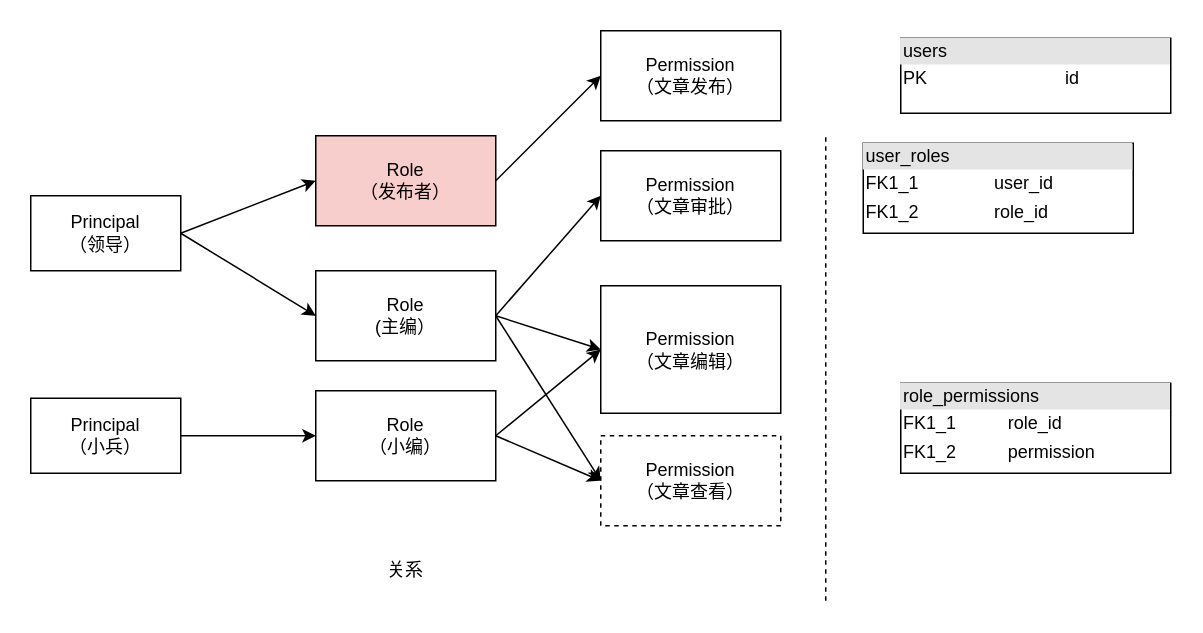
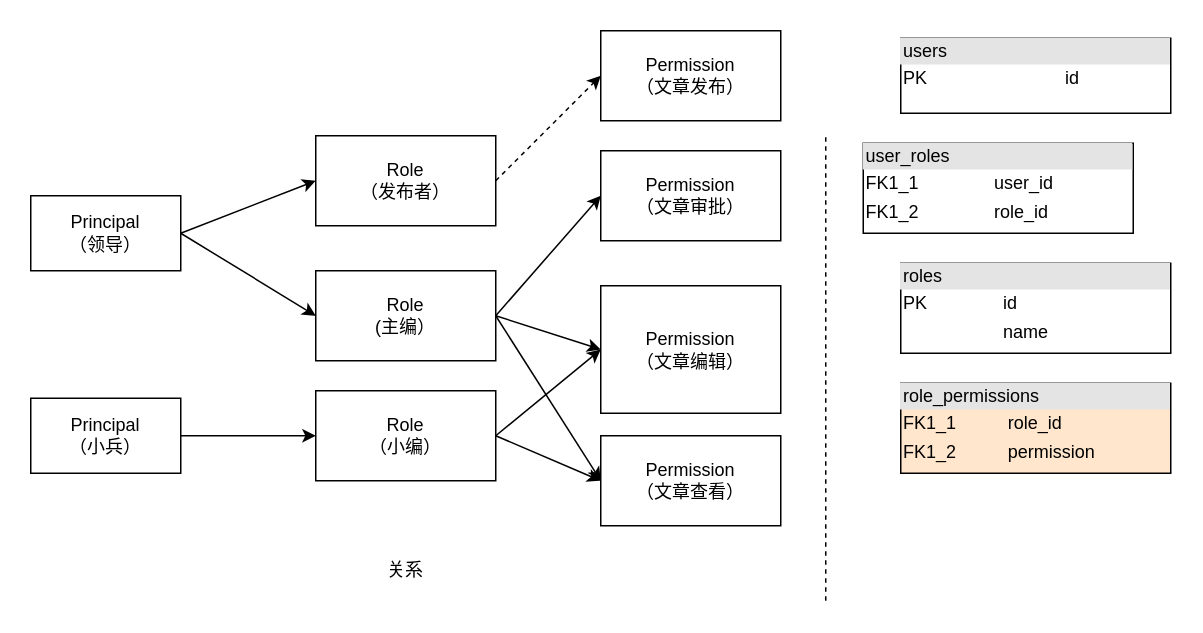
edge "Role （发布者）" -> "Permission （文章发布）": style solid -> dashed
node "Role （发布者）": fillcolor #f8cecc -> #ffffff
node "roles PK id name": added
node "role_permissions FK1_1 role_id FK1_2 permission": fillcolor #ffffff -> #ffe6cc
node "Permission （文章查看）": style dashed -> solid
